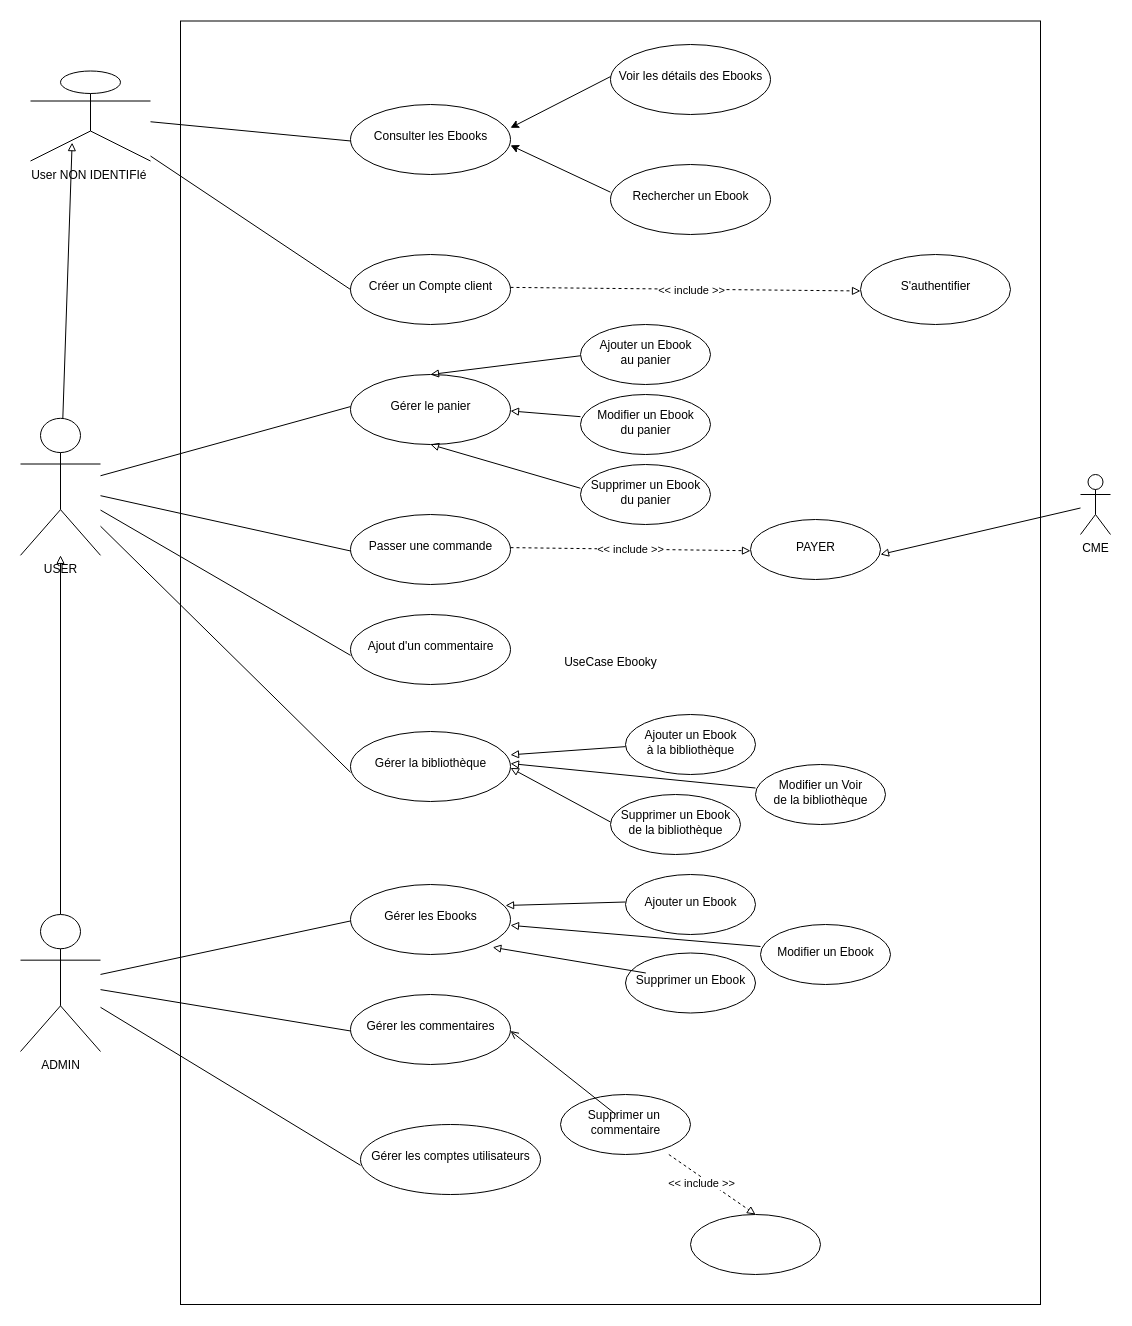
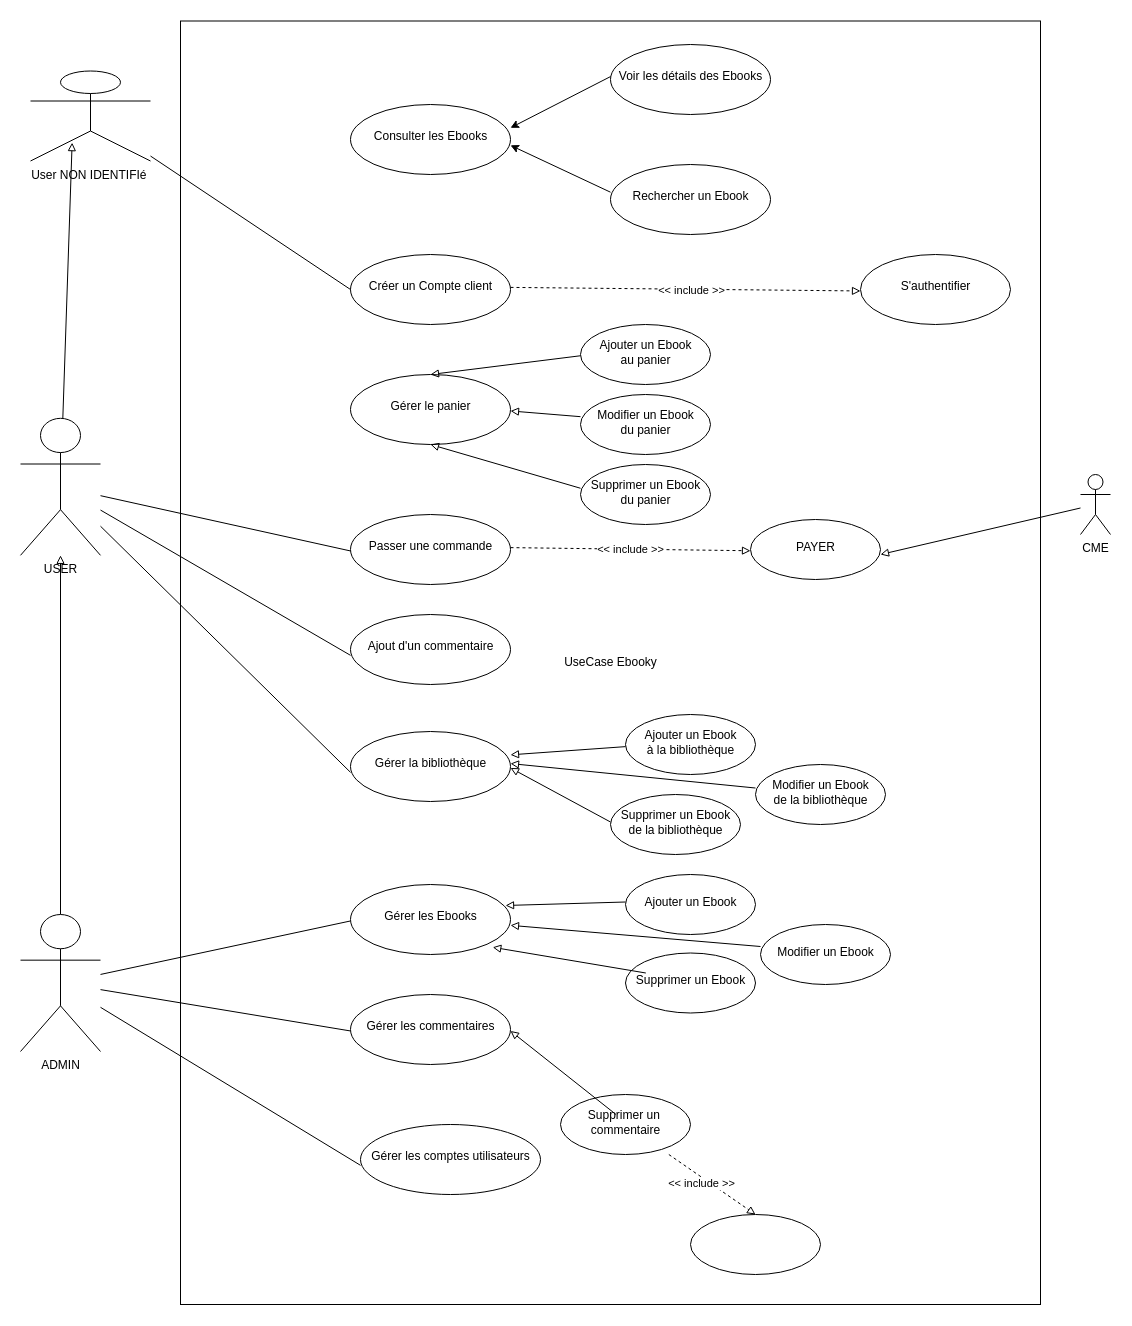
edge "User NON IDENTIFIé" -- "Consulter les Ebooks": removed
edge "Gérer le panier" -- "USER": removed
node "Modifier un Voir de la bibliothèque": label "Modifier un Voir de la bibliothèque" -> "Modifier un Ebook de la bibliothèque"
edge "Supprimer un commentaire" -> "Gérer les commentaires": arrowhead open -> block
